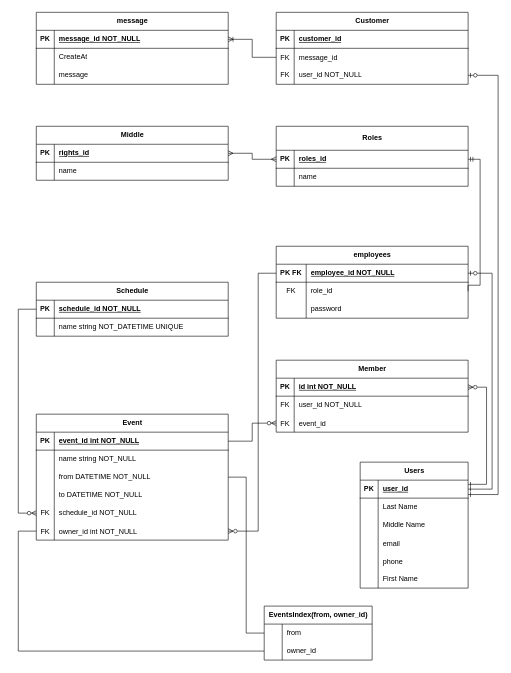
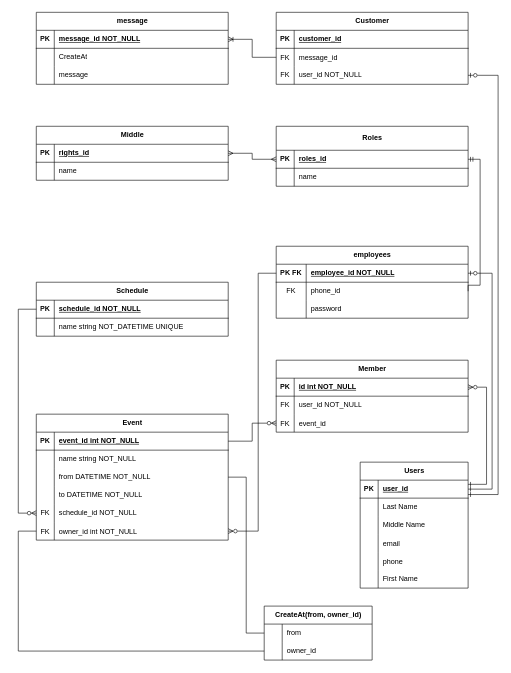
node "role_id": label "role_id" -> "phone_id"
node "EventsIndex(from, owner_id)": label "EventsIndex(from, owner_id)" -> "CreateAt(from, owner_id)"
